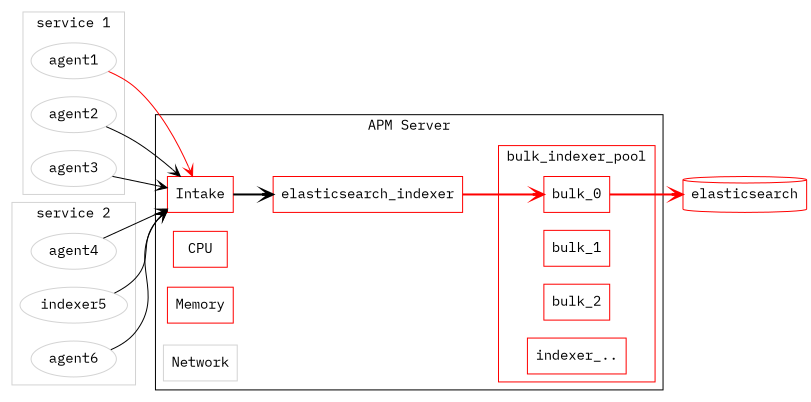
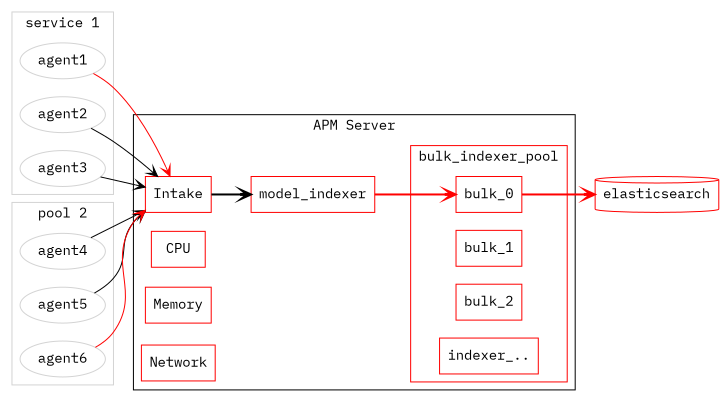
node "elasticsearch_indexer": label "elasticsearch_indexer" -> "model_indexer"
cluster "service 2": label "service 2" -> "pool 2"
edge "agent6" -> "Intake": color black -> red
node "indexer5": label "indexer5" -> "agent5"
node "Network": color lightgrey -> red
